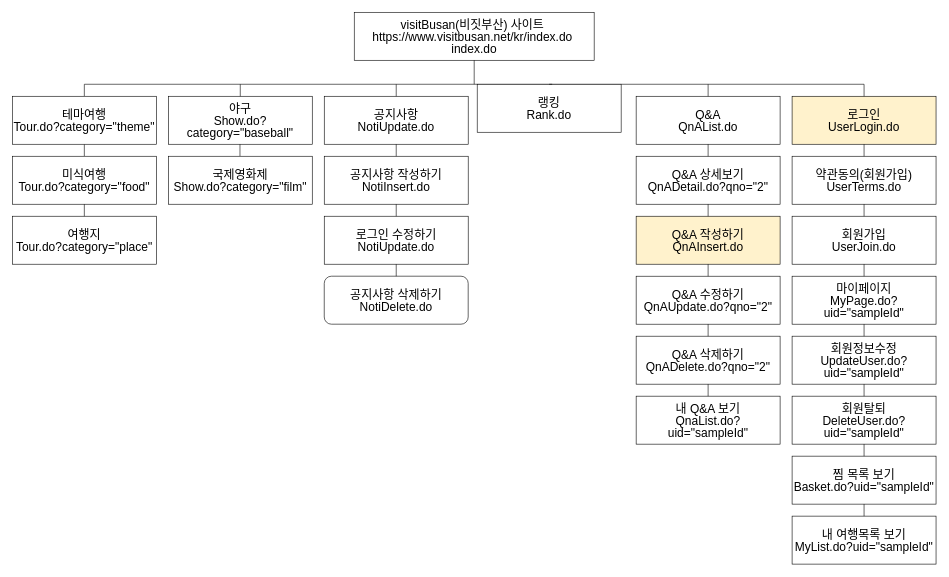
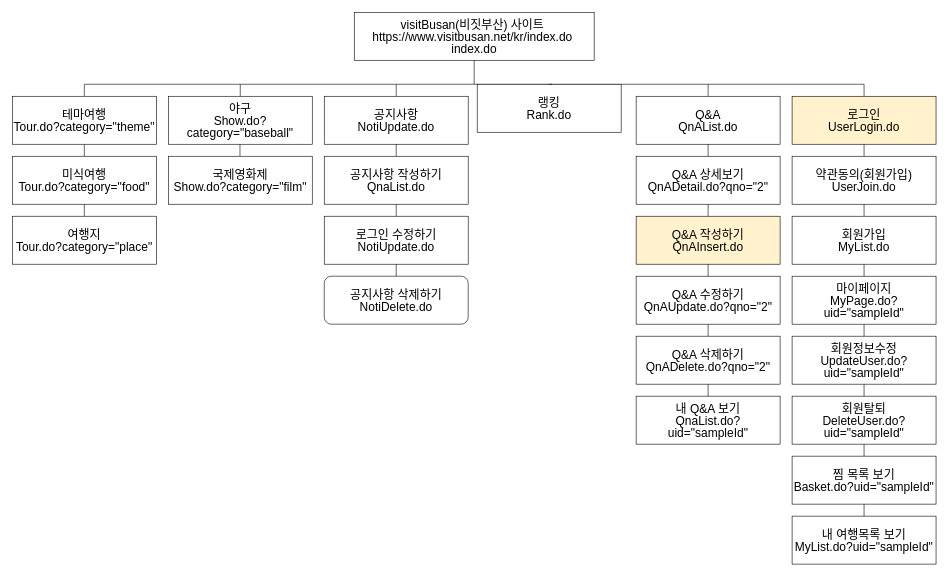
node "공지사항 작성하기 NotiInsert.do": label "공지사항 작성하기 NotiInsert.do" -> "공지사항 작성하기 QnaList.do"
node "약관동의(회원가입) UserTerms.do": label "약관동의(회원가입) UserTerms.do" -> "약관동의(회원가입) UserJoin.do"
node "회원가입 UserJoin.do": label "회원가입 UserJoin.do" -> "회원가입 MyList.do"
